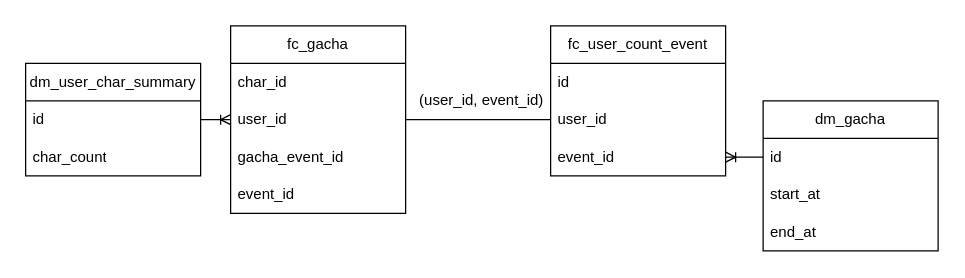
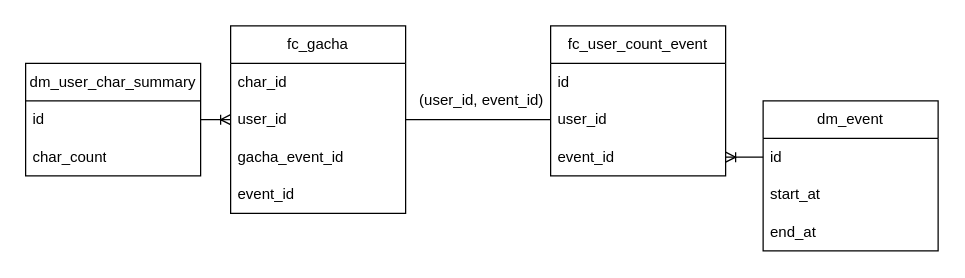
node "dm_gacha": label "dm_gacha" -> "dm_event"
